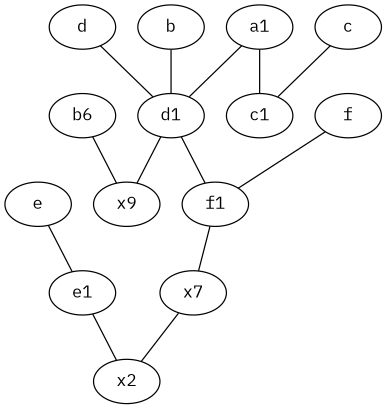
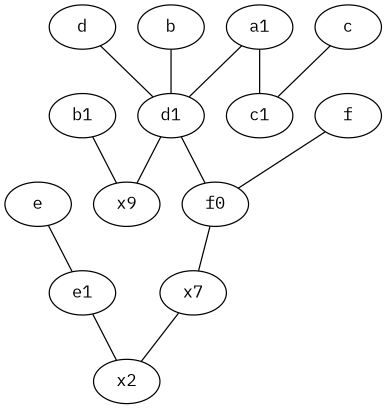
node "b6": label "b6" -> "b1"
node "f1": label "f1" -> "f0"
